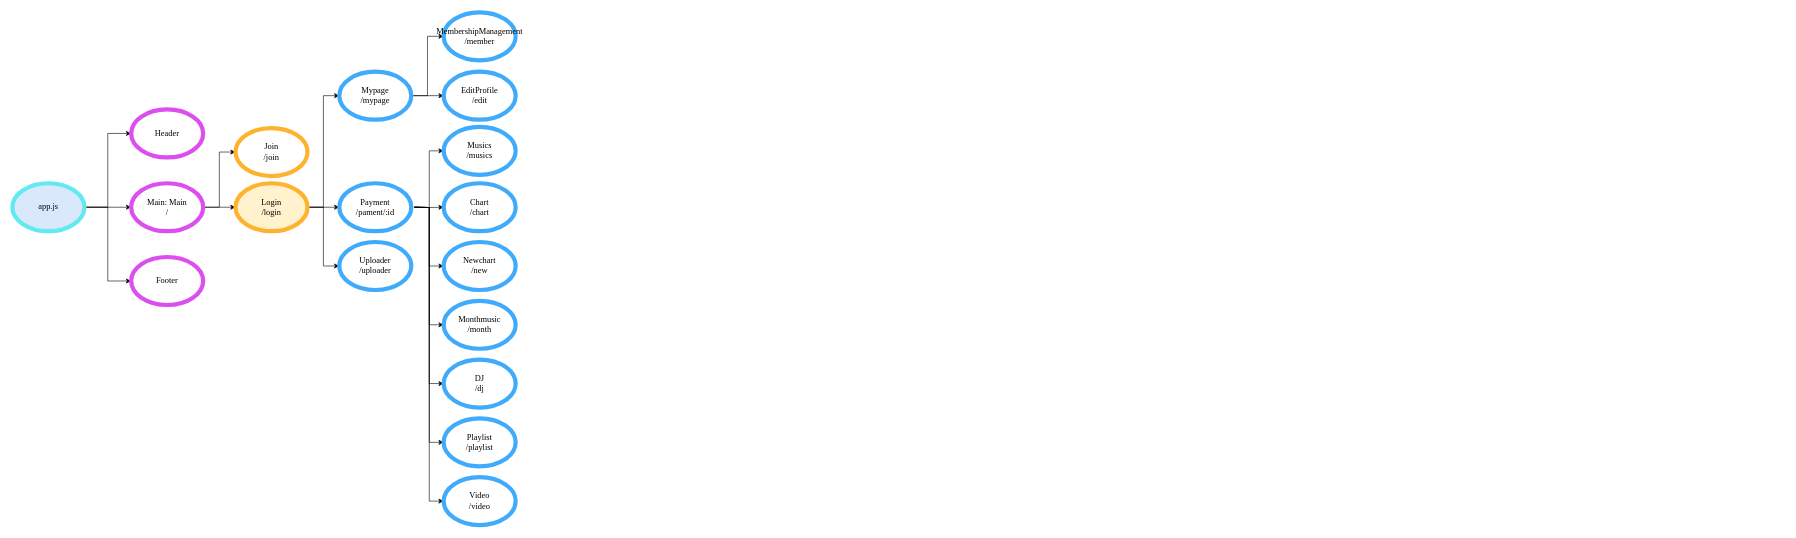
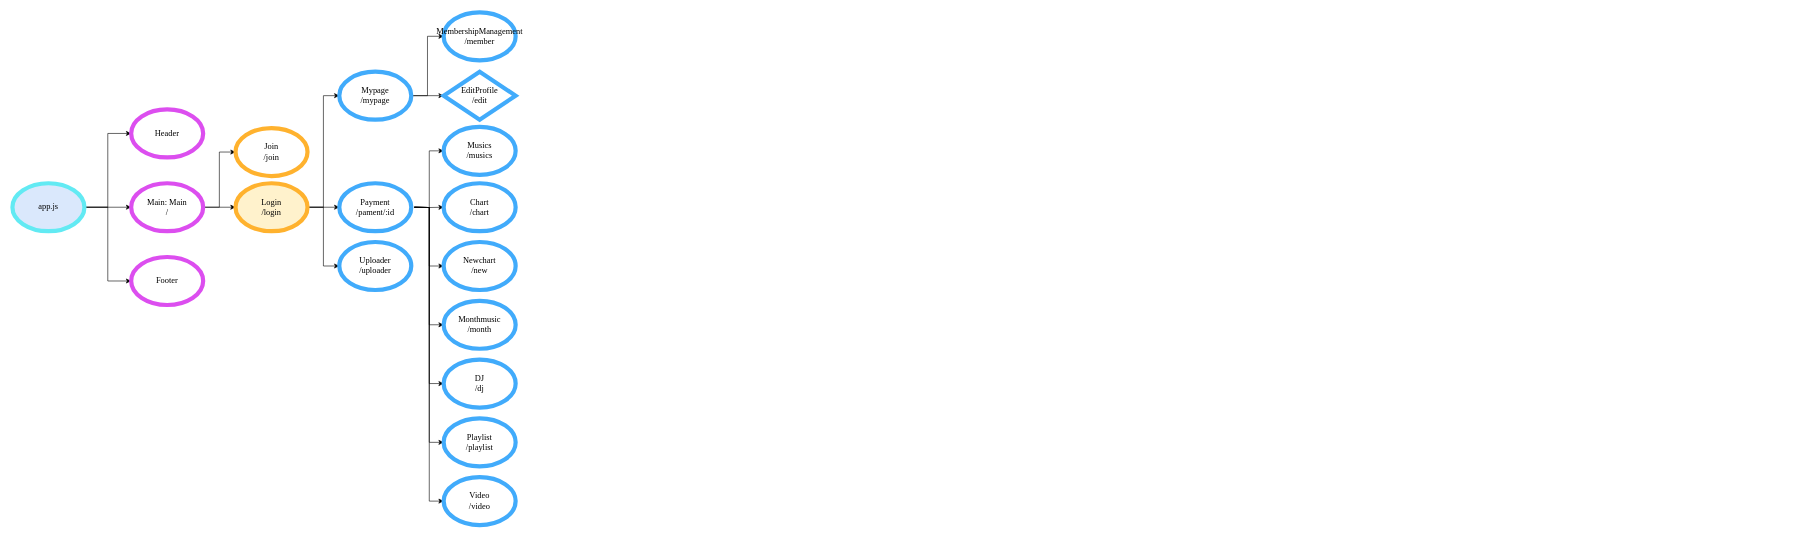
node "EditProfile /edit": shape ellipse -> diamond
